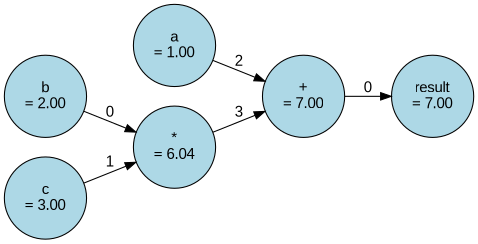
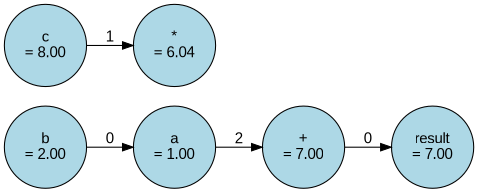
edge "b = 2.00" -> "* = 6.04": now "b = 2.00" -> "a = 1.00"
edge "* = 6.04" -> "+ = 7.00": removed, label "3"
node "c = 3.00": label "c = 3.00" -> "c = 8.00"
